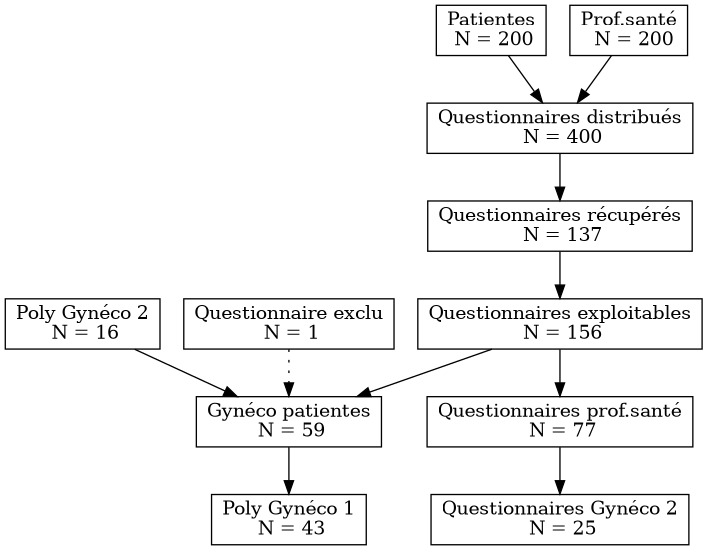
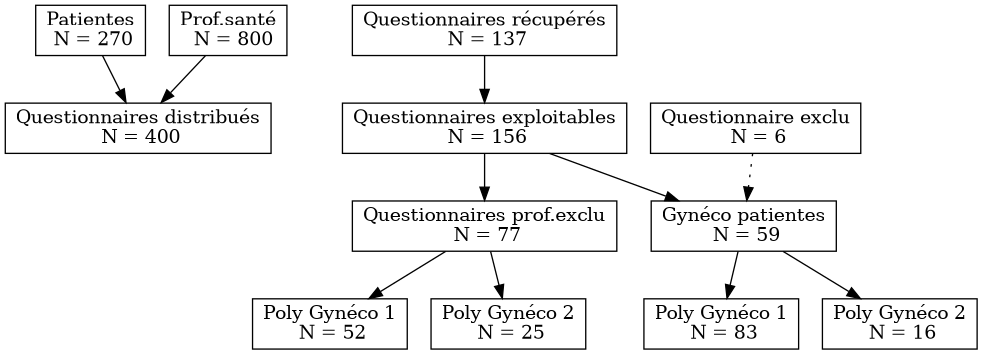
node "Patientes N = 200": label "Patientes N = 200" -> "Patientes N = 270"
node "Prof.santé N = 200": label "Prof.santé N = 200" -> "Prof.santé N = 800"
edge "Questionnaires distribués N = 400" -> "Questionnaires récupérés N = 137": removed
node "Questionnaire exclu N = 1": label "Questionnaire exclu N = 1" -> "Questionnaire exclu N = 6"
node "Poly Gynéco 1 N = 52": added
edge "Poly Gynéco 2 N = 16" -> "Gynéco patientes N = 59": reversed
node "Questionnaires prof.santé N = 77": label "Questionnaires prof.santé N = 77" -> "Questionnaires prof.exclu N = 77"
node "Poly Gynéco 1 N = 43": label "Poly Gynéco 1 N = 43" -> "Poly Gynéco 1 N = 83"
node "Questionnaires Gynéco 2 N = 25": label "Questionnaires Gynéco 2 N = 25" -> "Poly Gynéco 2 N = 25"
